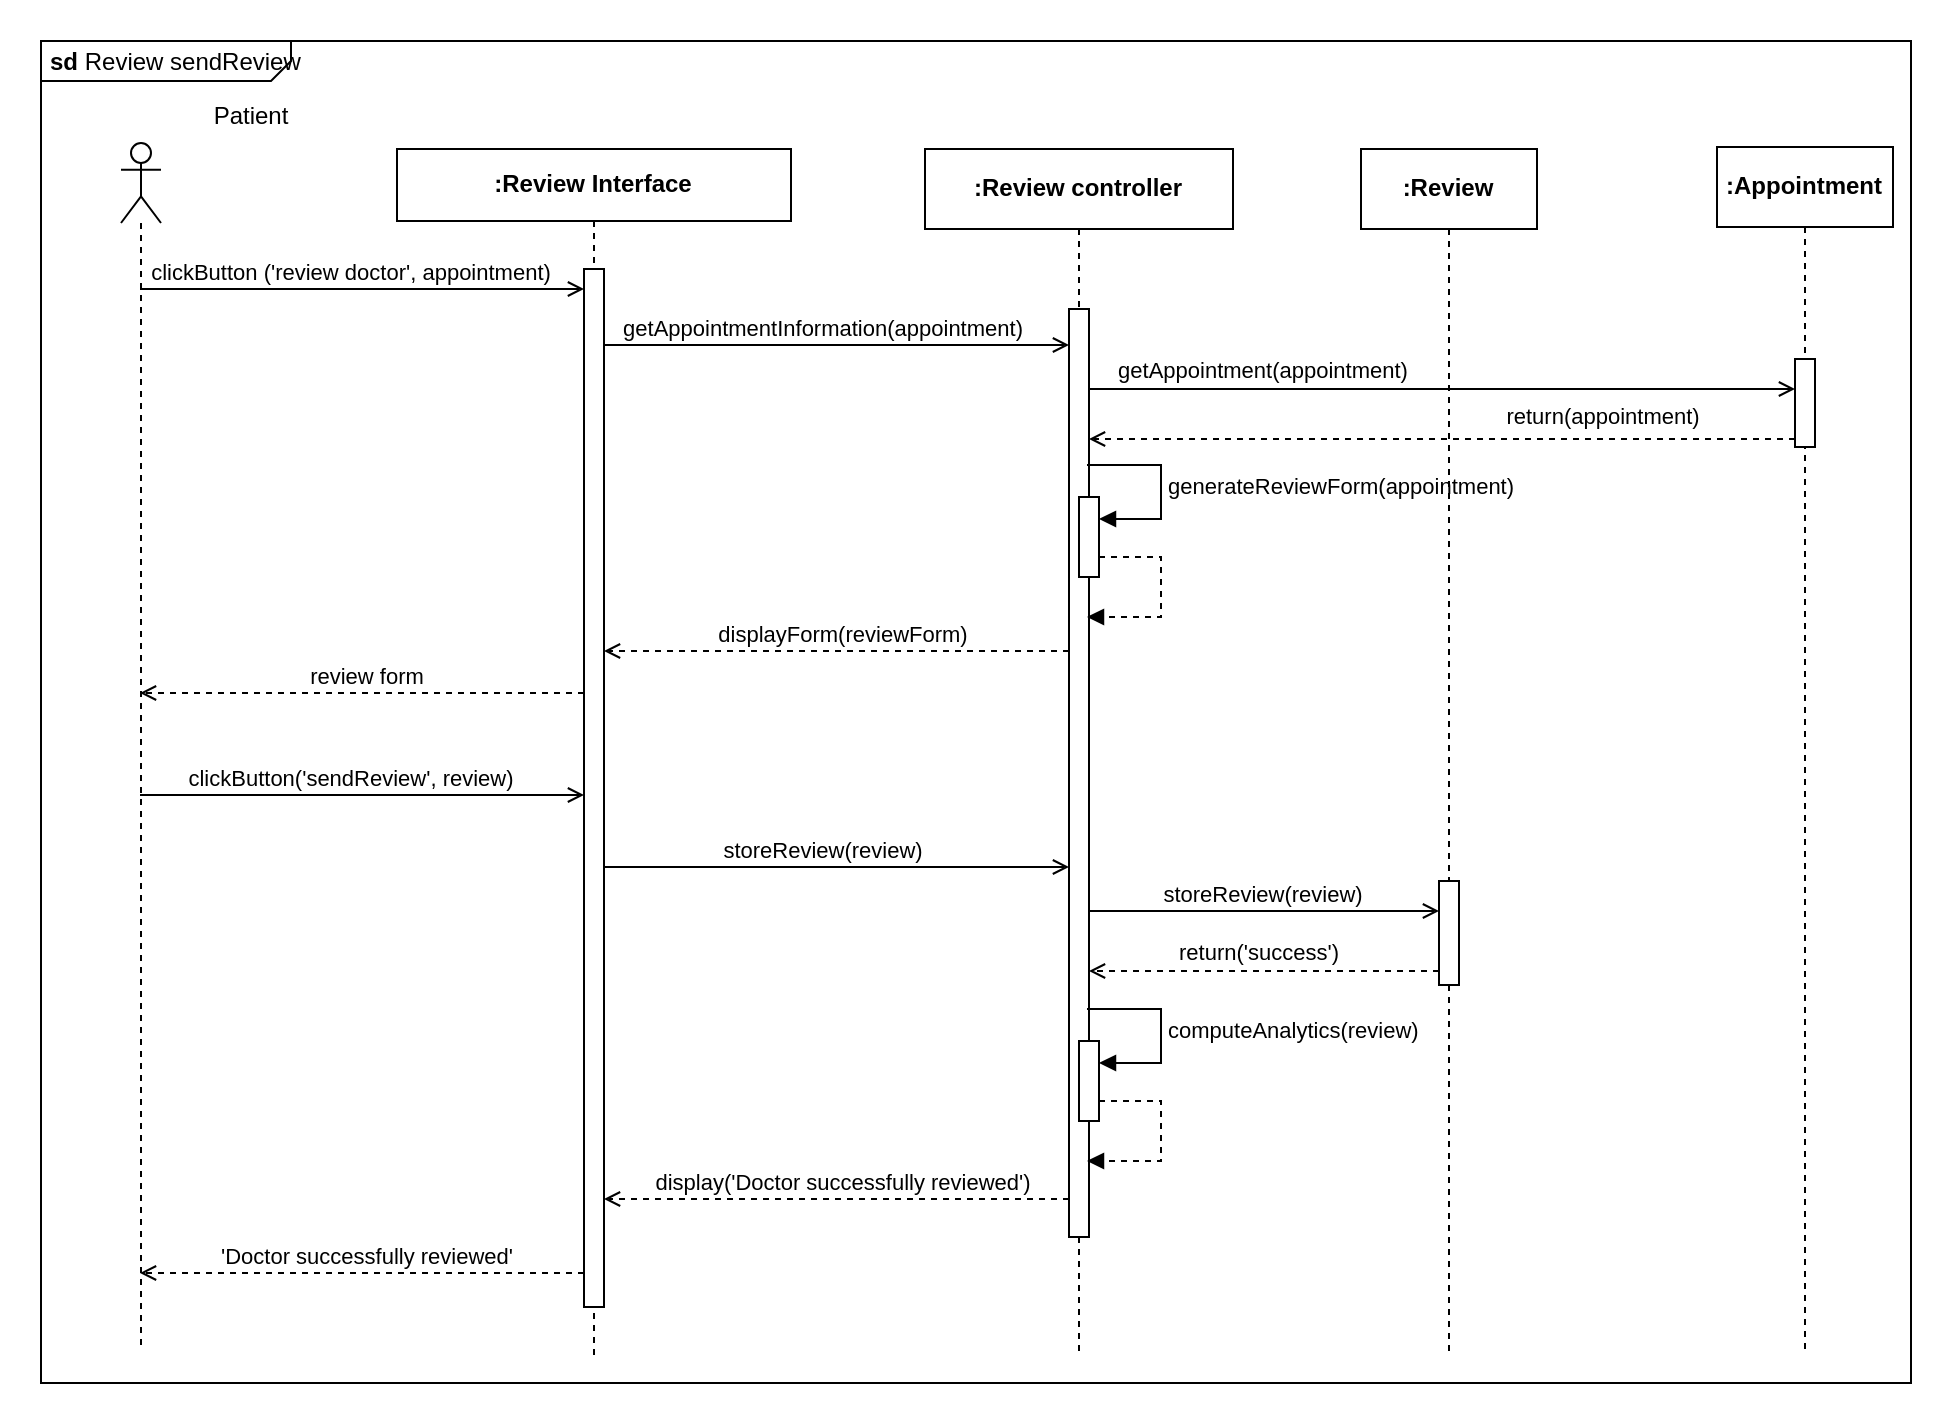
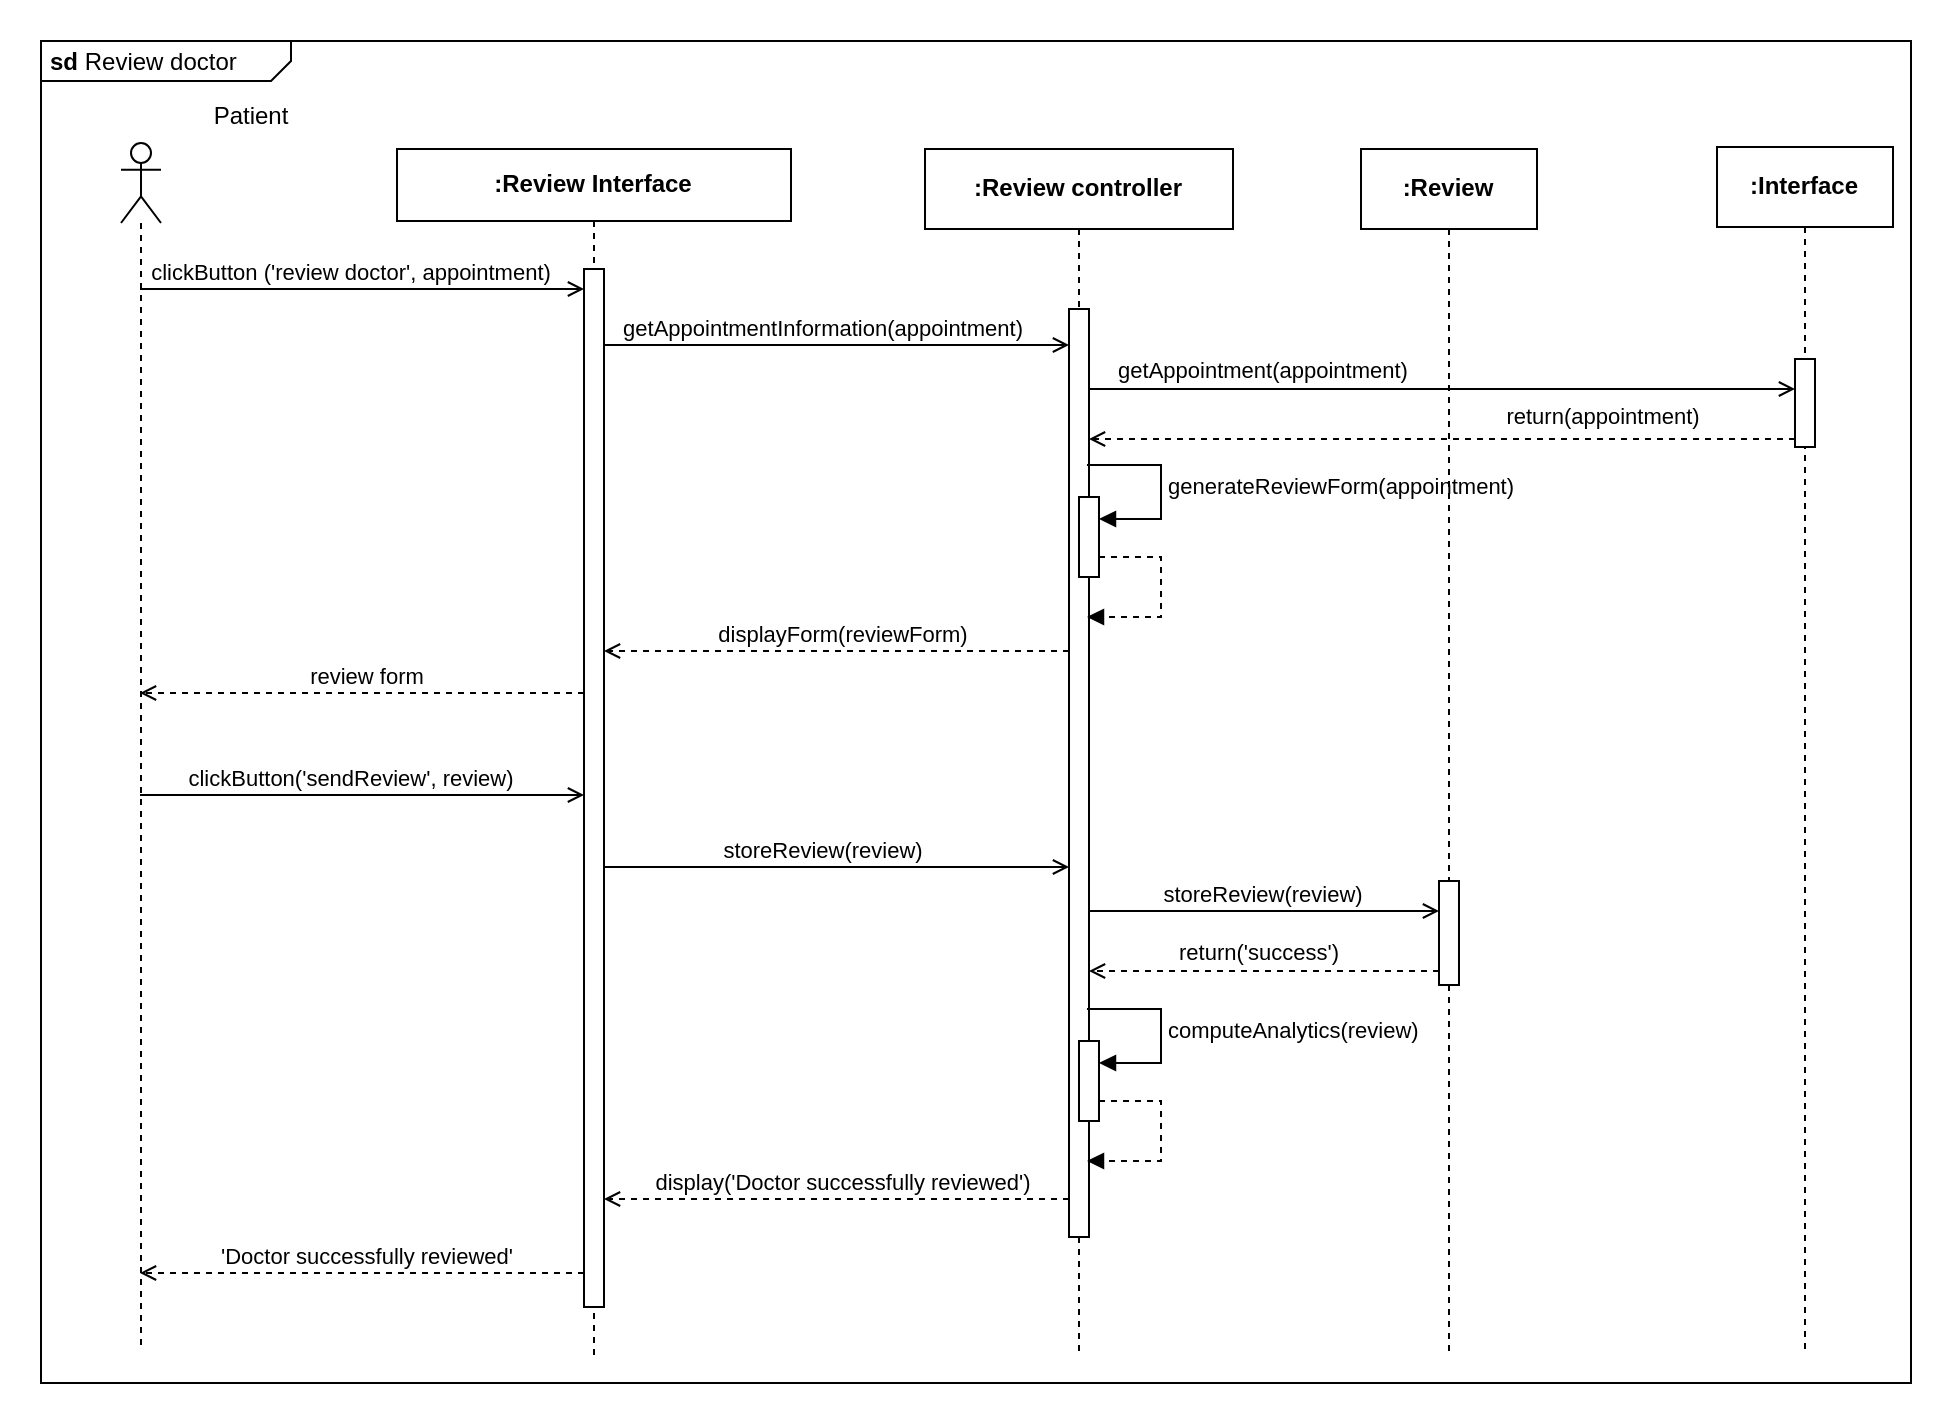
node "sd Review sendReview": label "sd Review sendReview" -> "sd Review doctor"
node ":Appointment": label ":Appointment" -> ":Interface"
